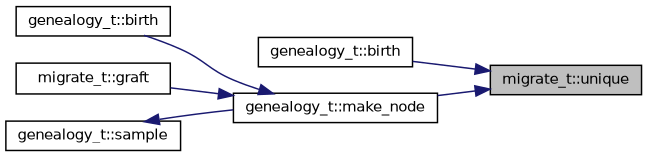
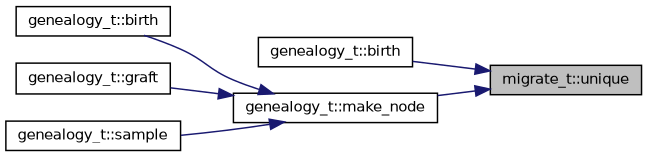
node "migrate_t::graft": label "migrate_t::graft" -> "genealogy_t::graft"
edge "genealogy_t::make_node" -> "genealogy_t::sample": reversed
